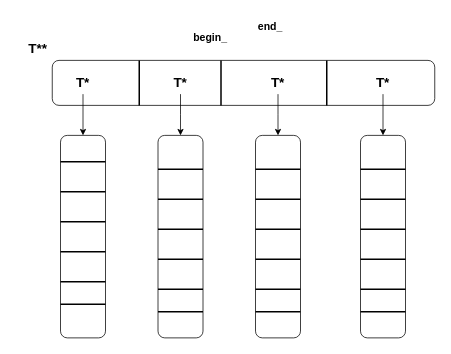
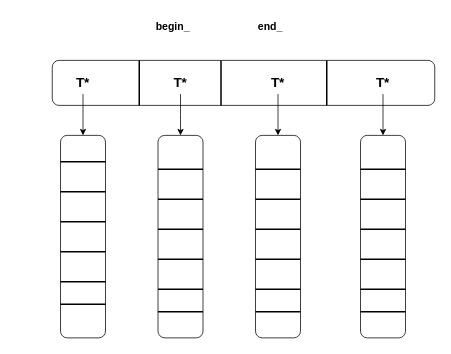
node "begin_": moved (210, 38) -> (173, 27)
node "T**": removed
